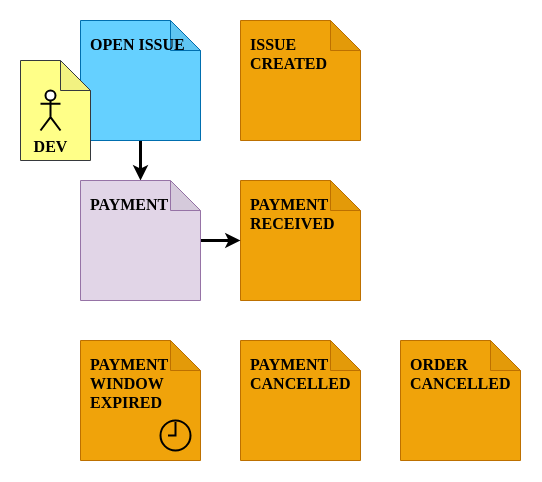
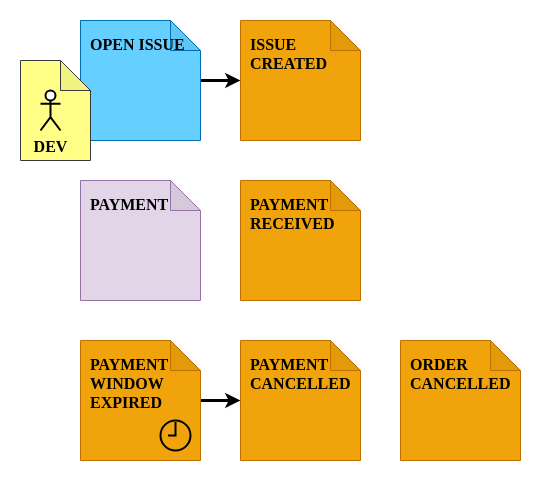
edge "OPEN ISSUE" -> "PAYMENT": now "OPEN ISSUE" -> "ISSUE CREATED"
edge "PAYMENT" -> "PAYMENT RECEIVED": removed
edge "PAYMENT WINDOW EXPIRED" -> "PAYMENT CANCELLED": added
